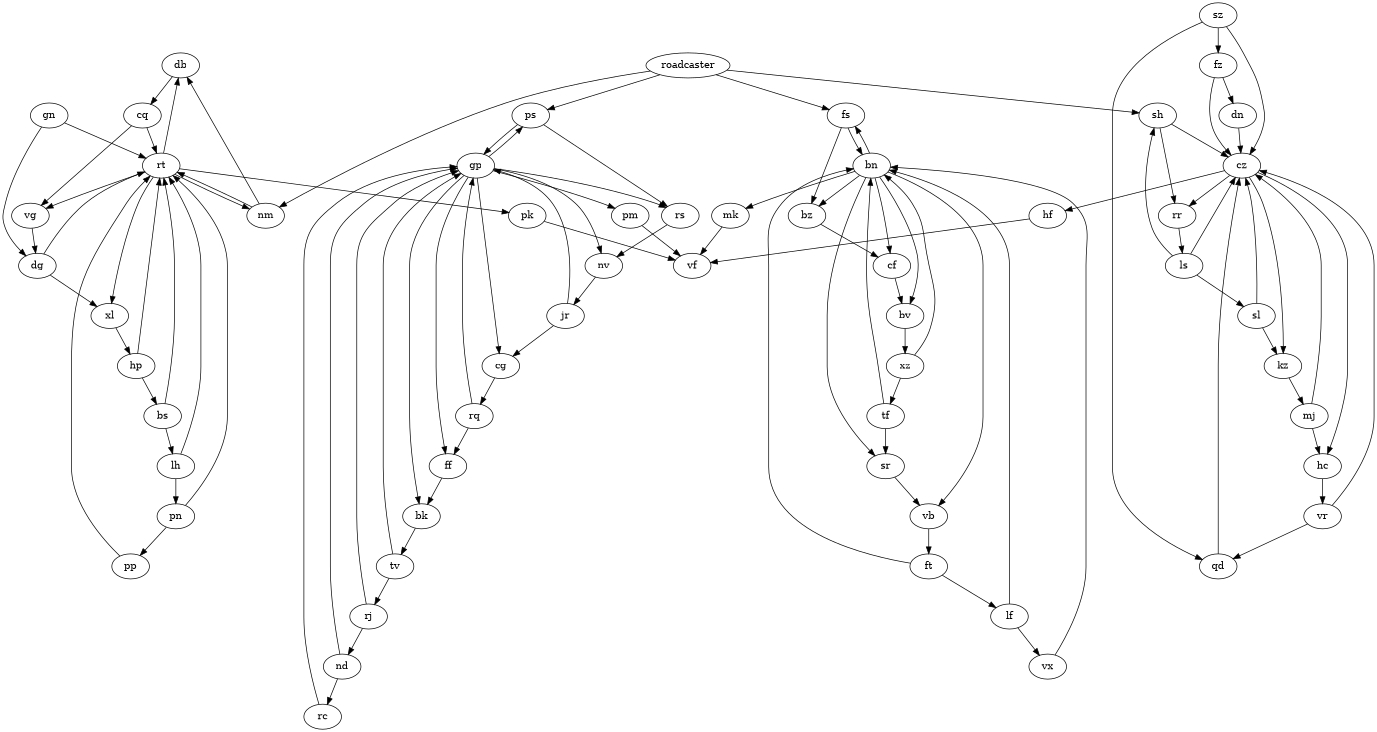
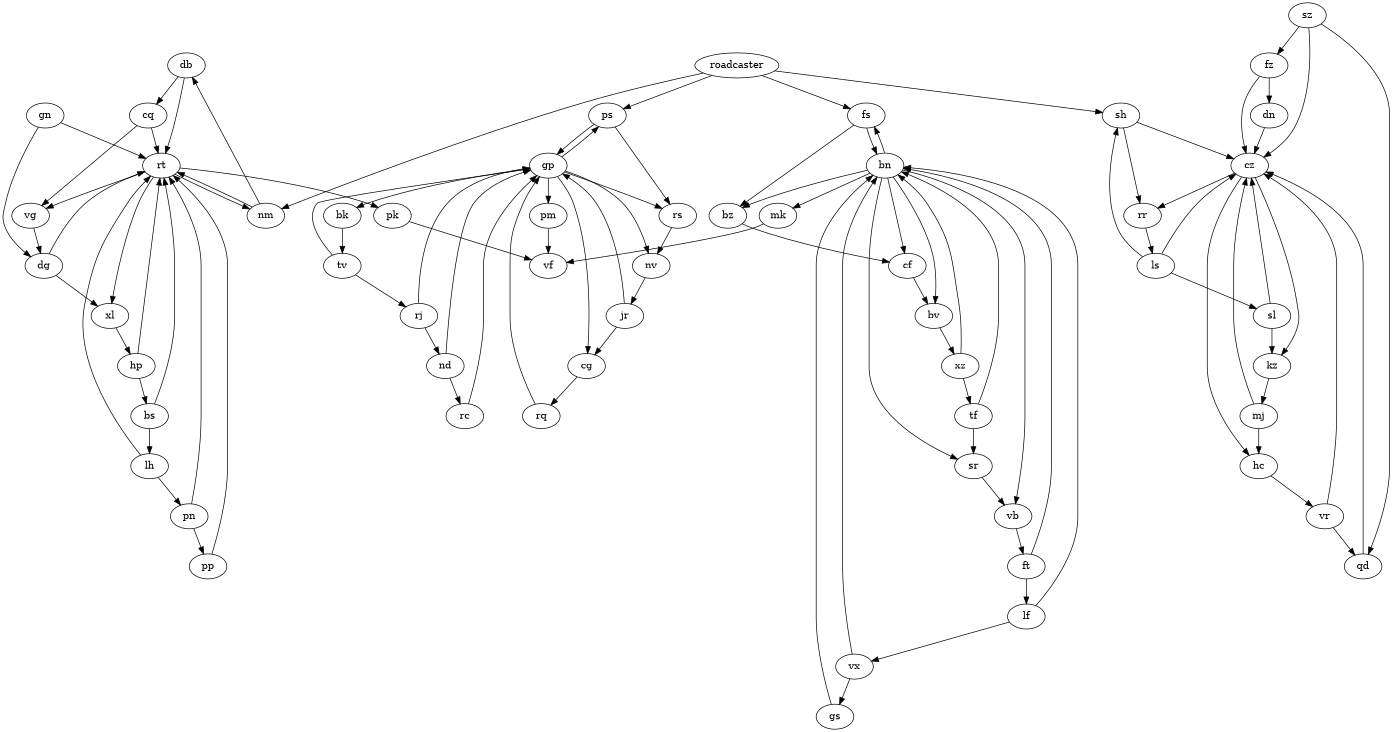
edge "rt" -> "db": reversed
node "hf": removed
node "ff": removed
node "gs": added
